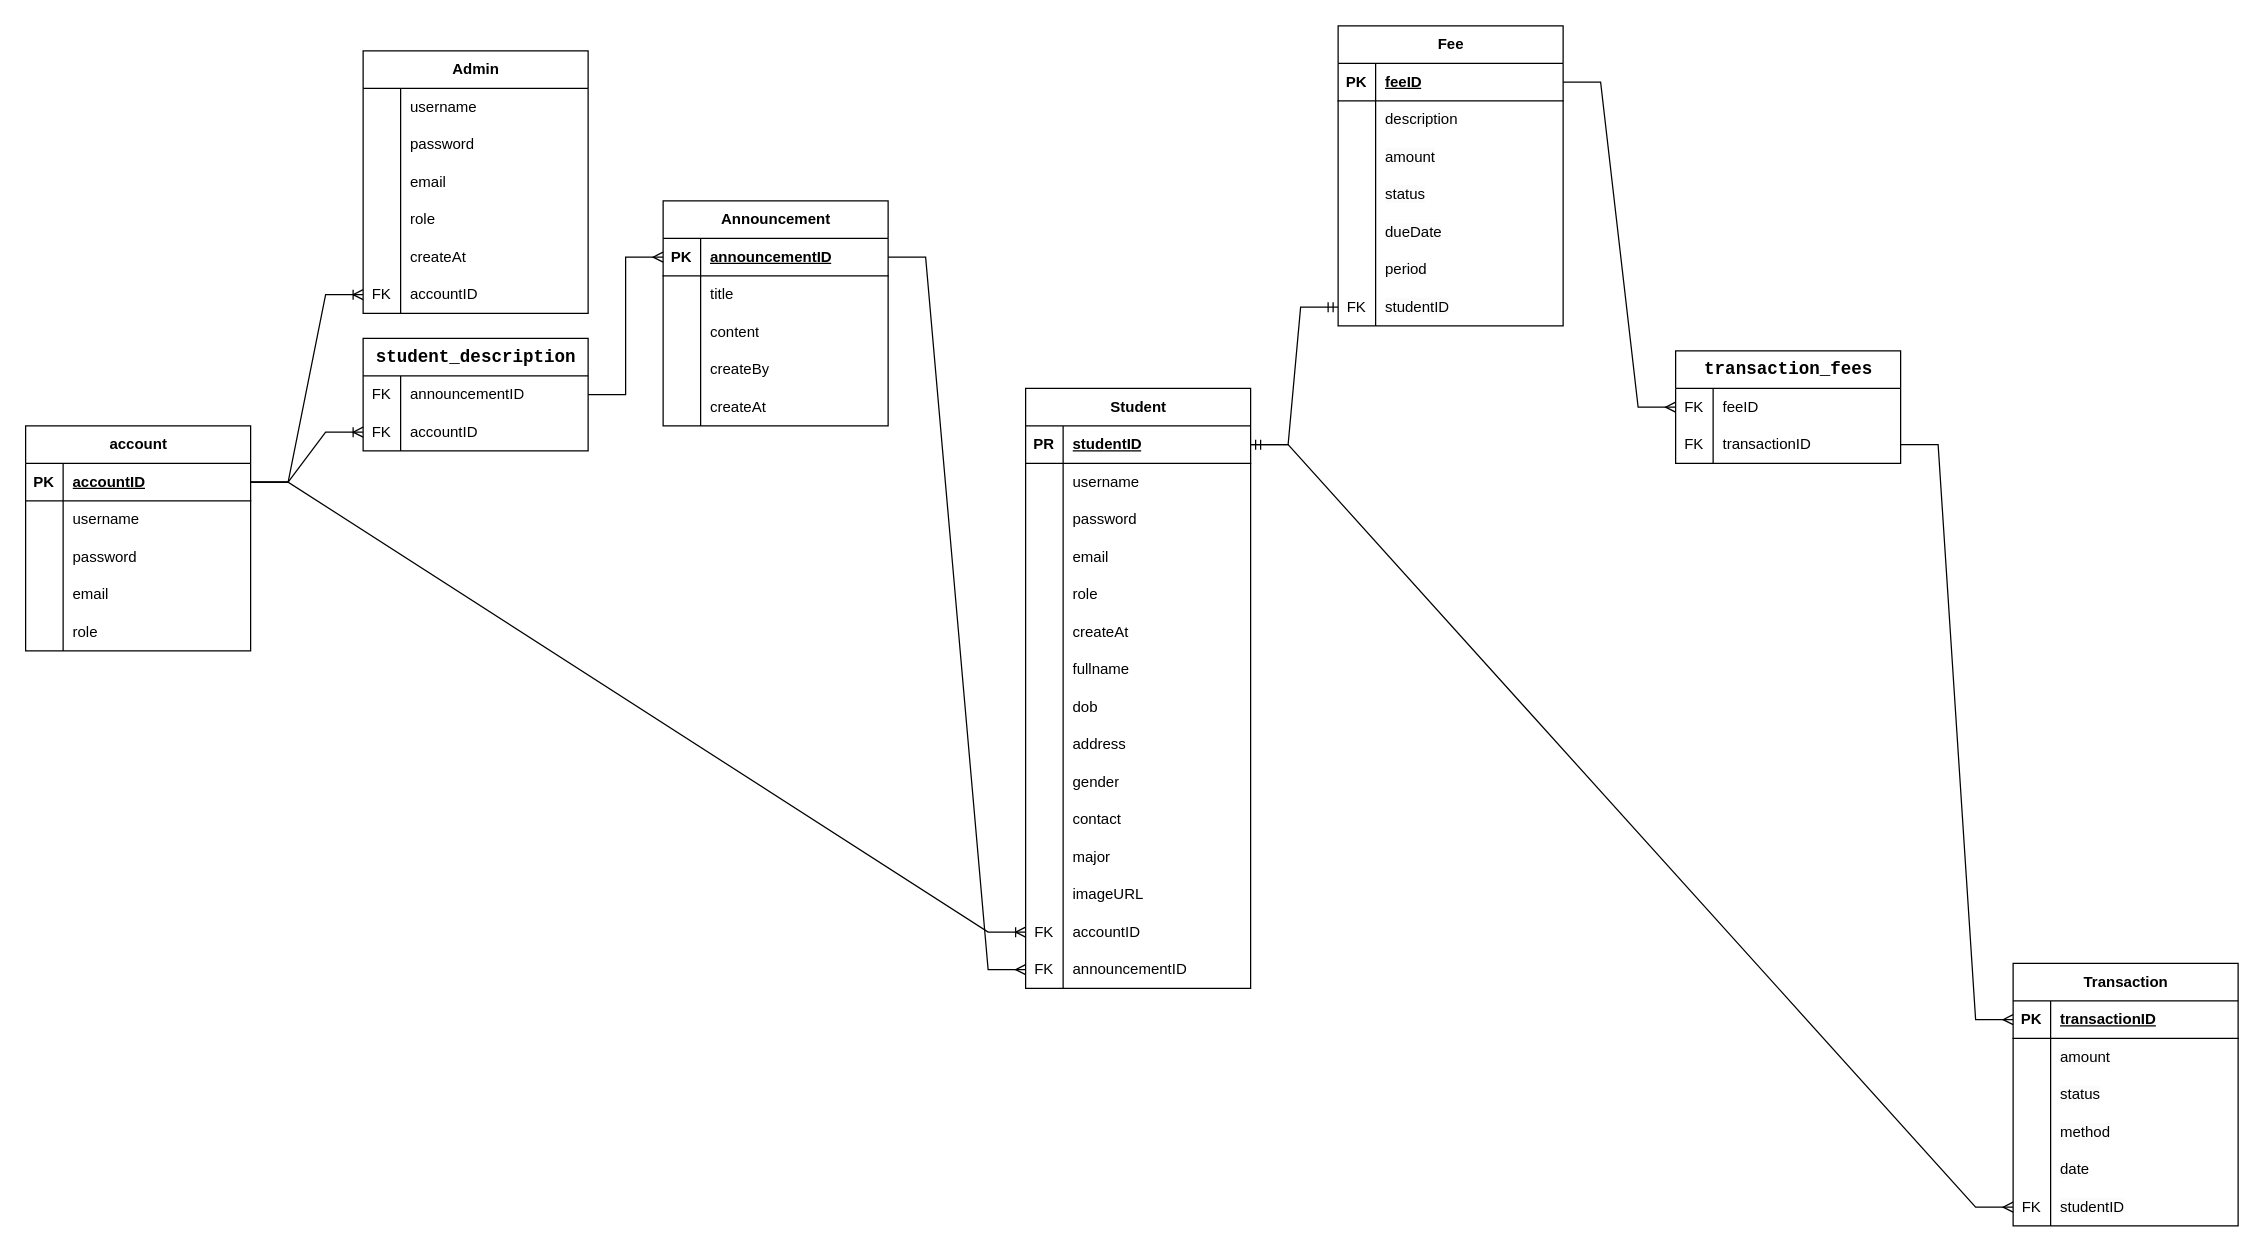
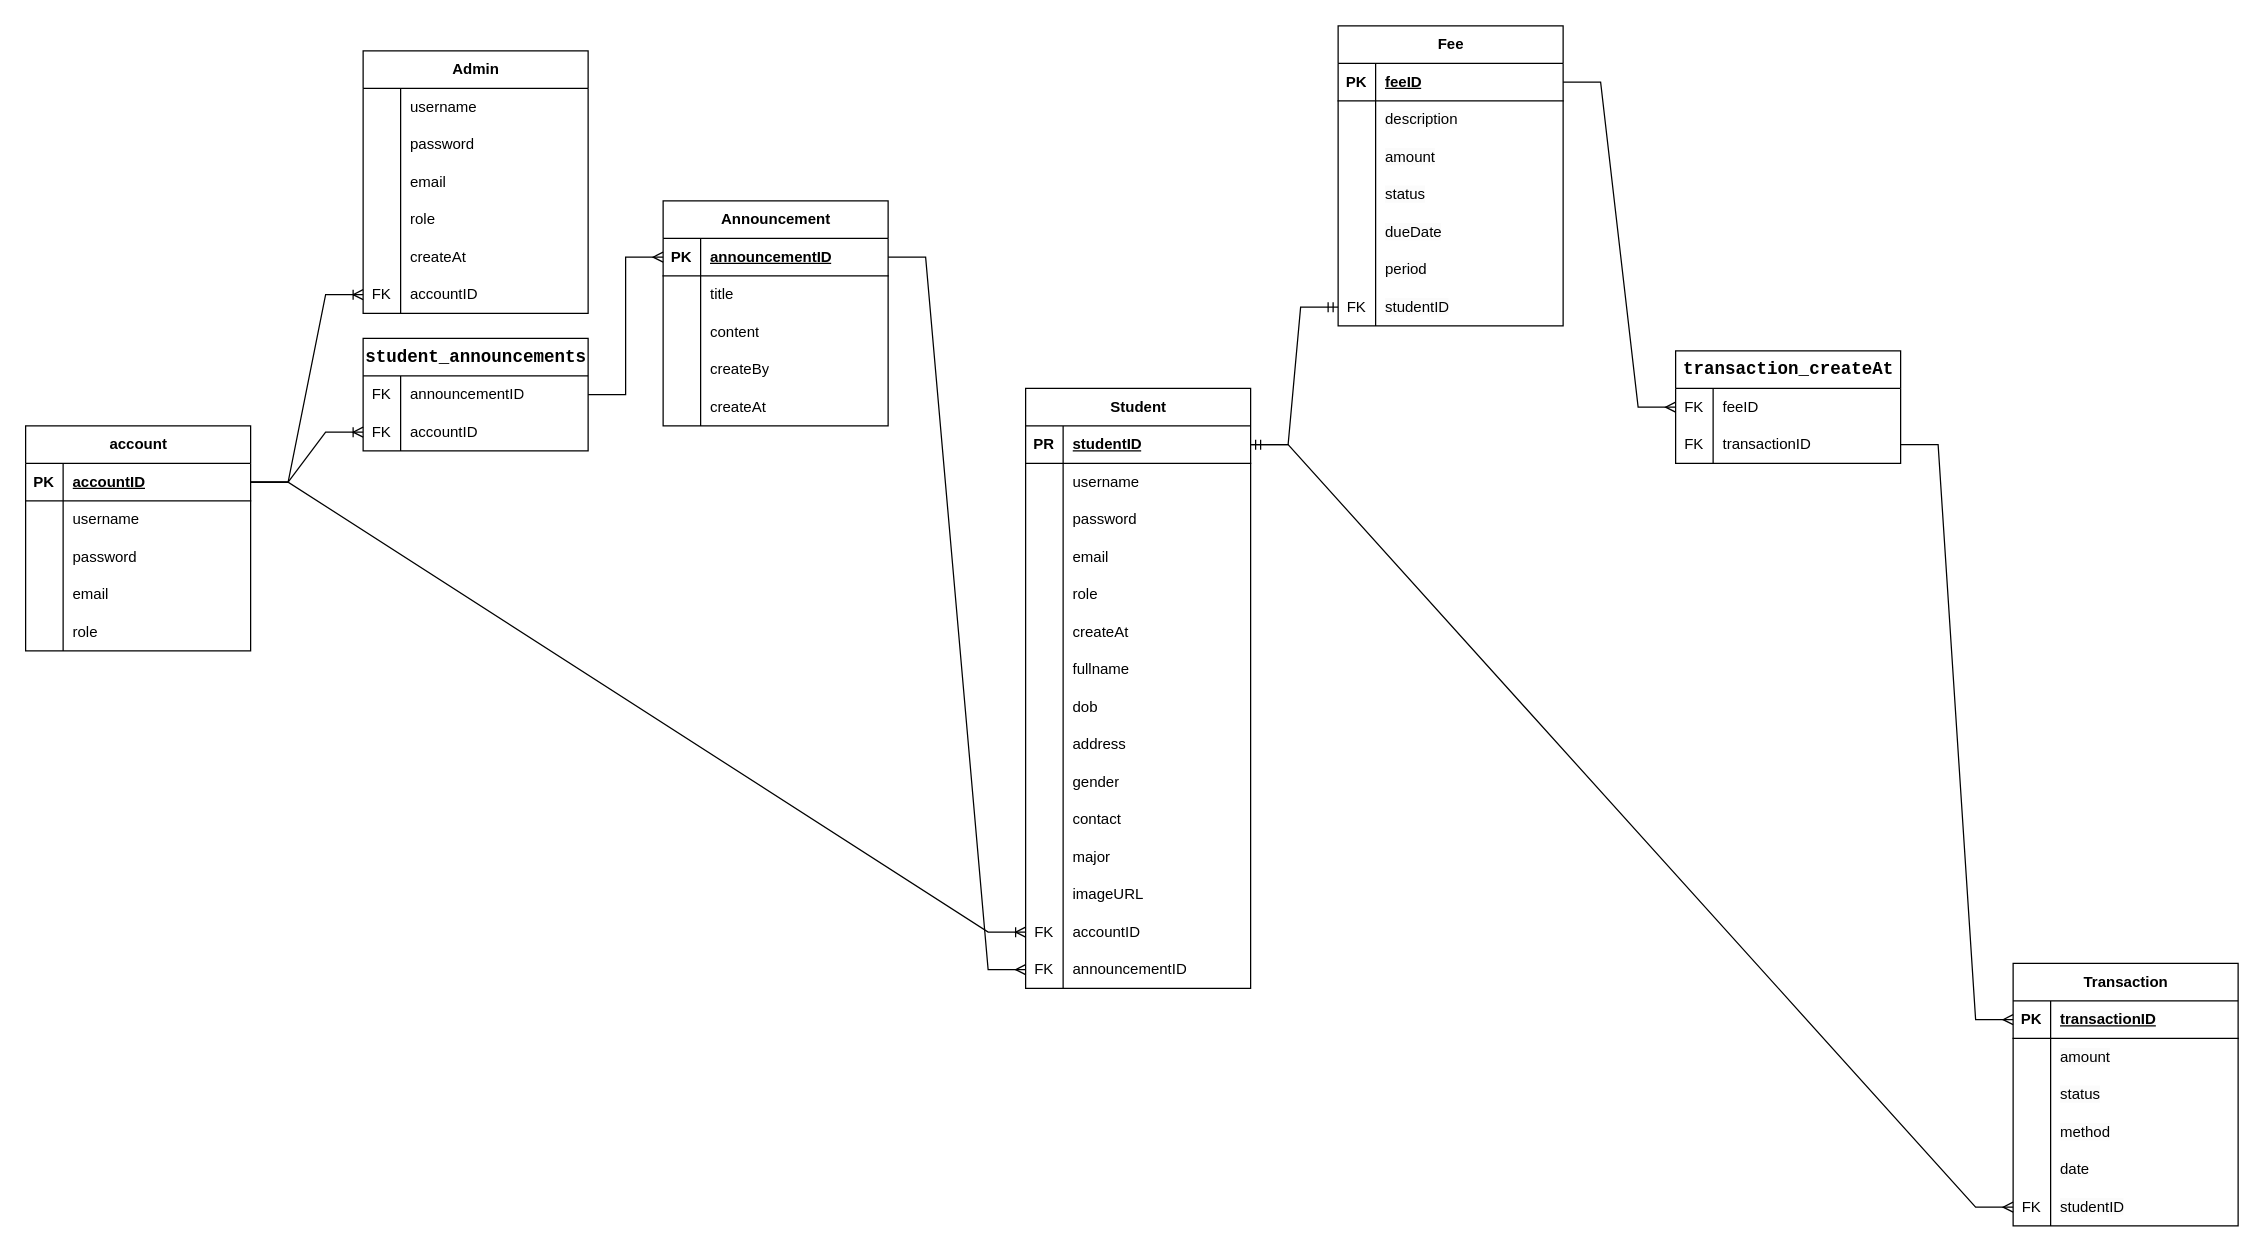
node "student_description": label "student_description" -> "student_announcements"
node "transaction_fees": label "transaction_fees" -> "transaction_createAt"
